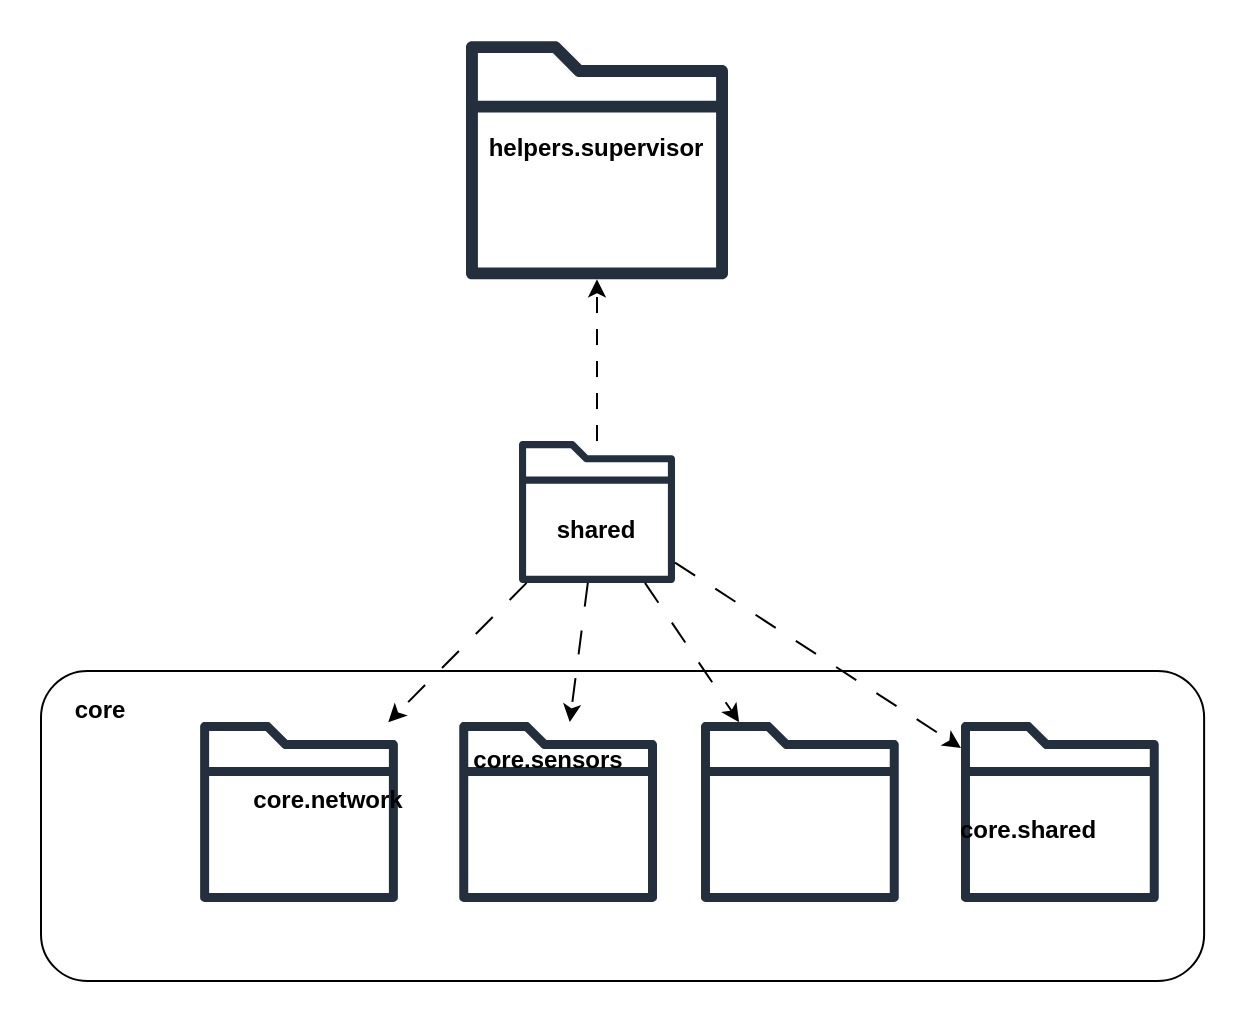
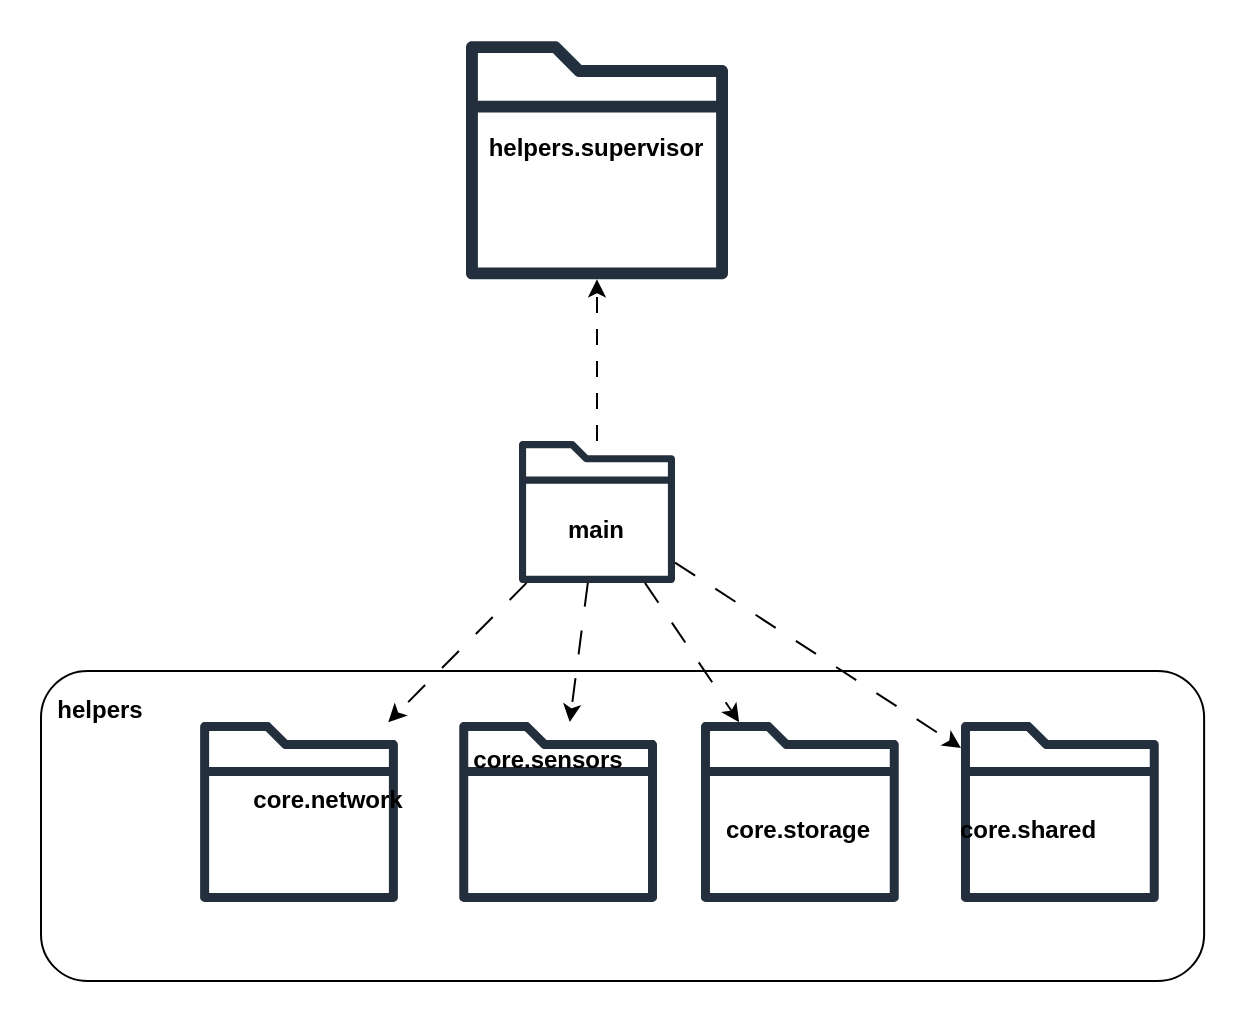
node "shared": label "shared" -> "main"
node "core": label "core" -> "helpers"
node "core.storage": added
